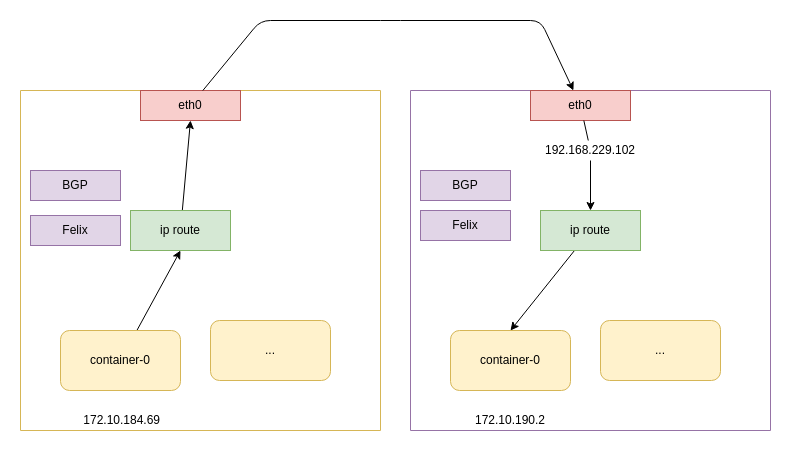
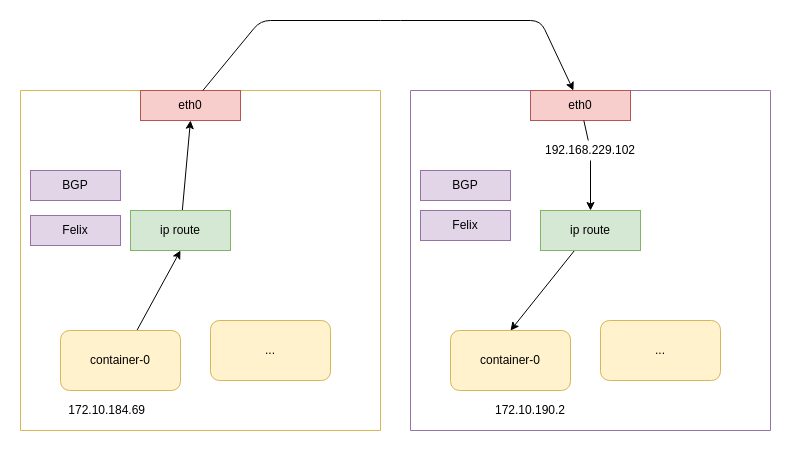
node "172.10.184.69": moved (121, 421) -> (106, 411)
node "172.10.190.2": moved (511, 421) -> (531, 411)
